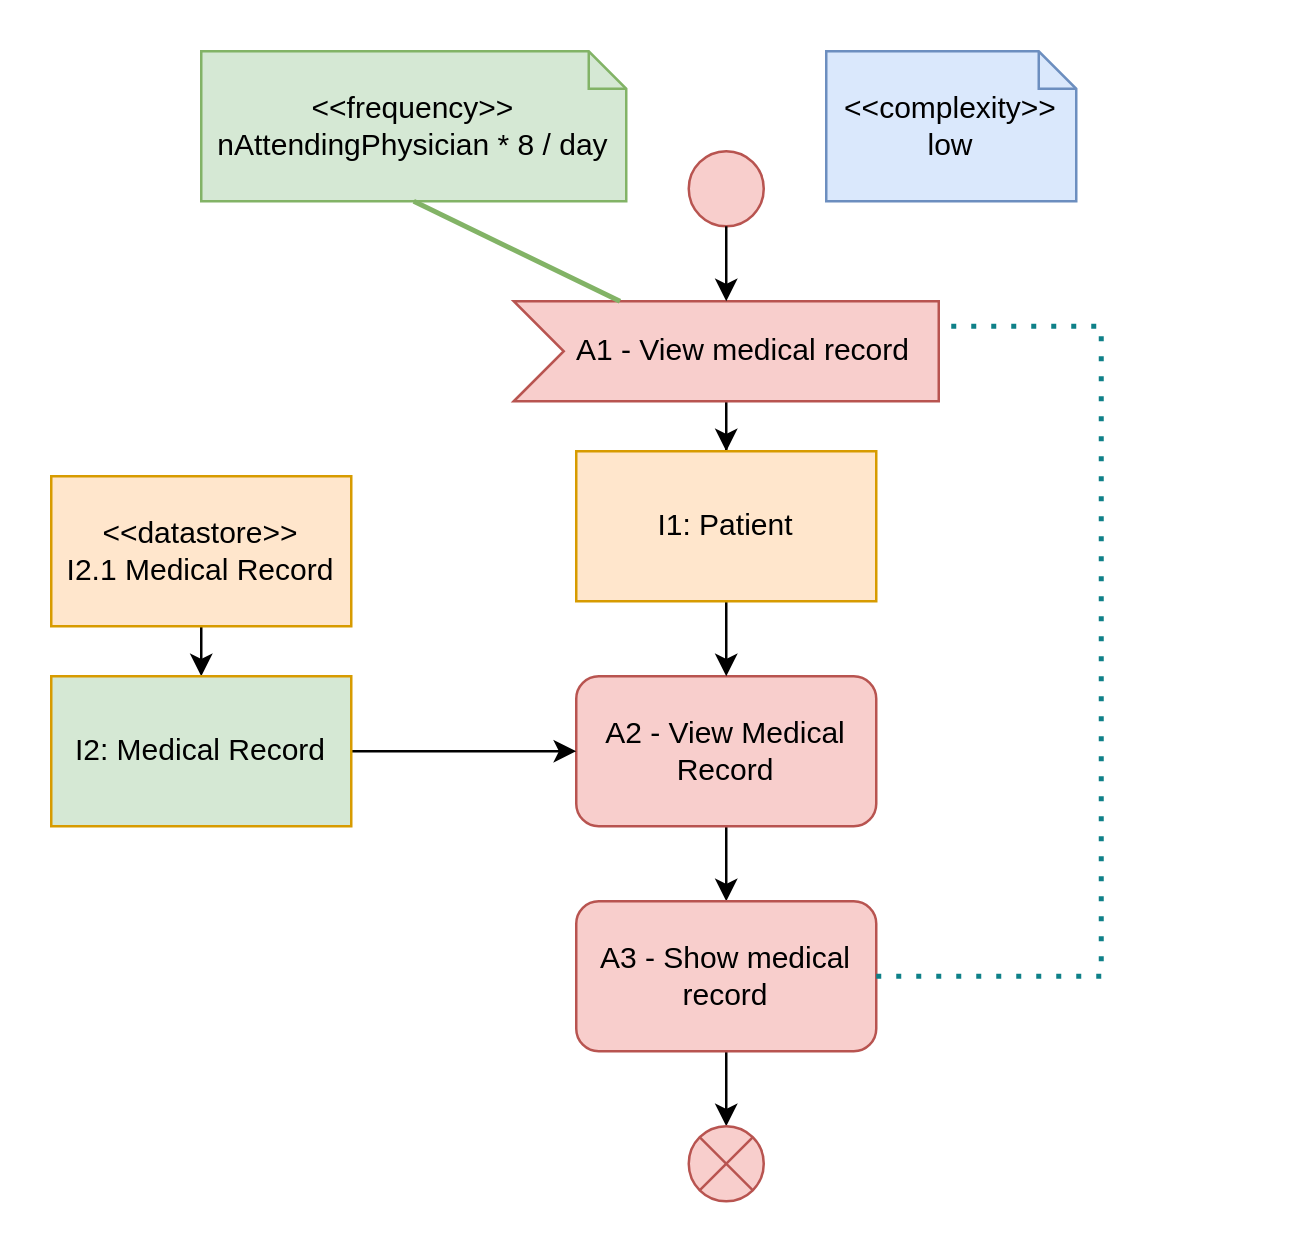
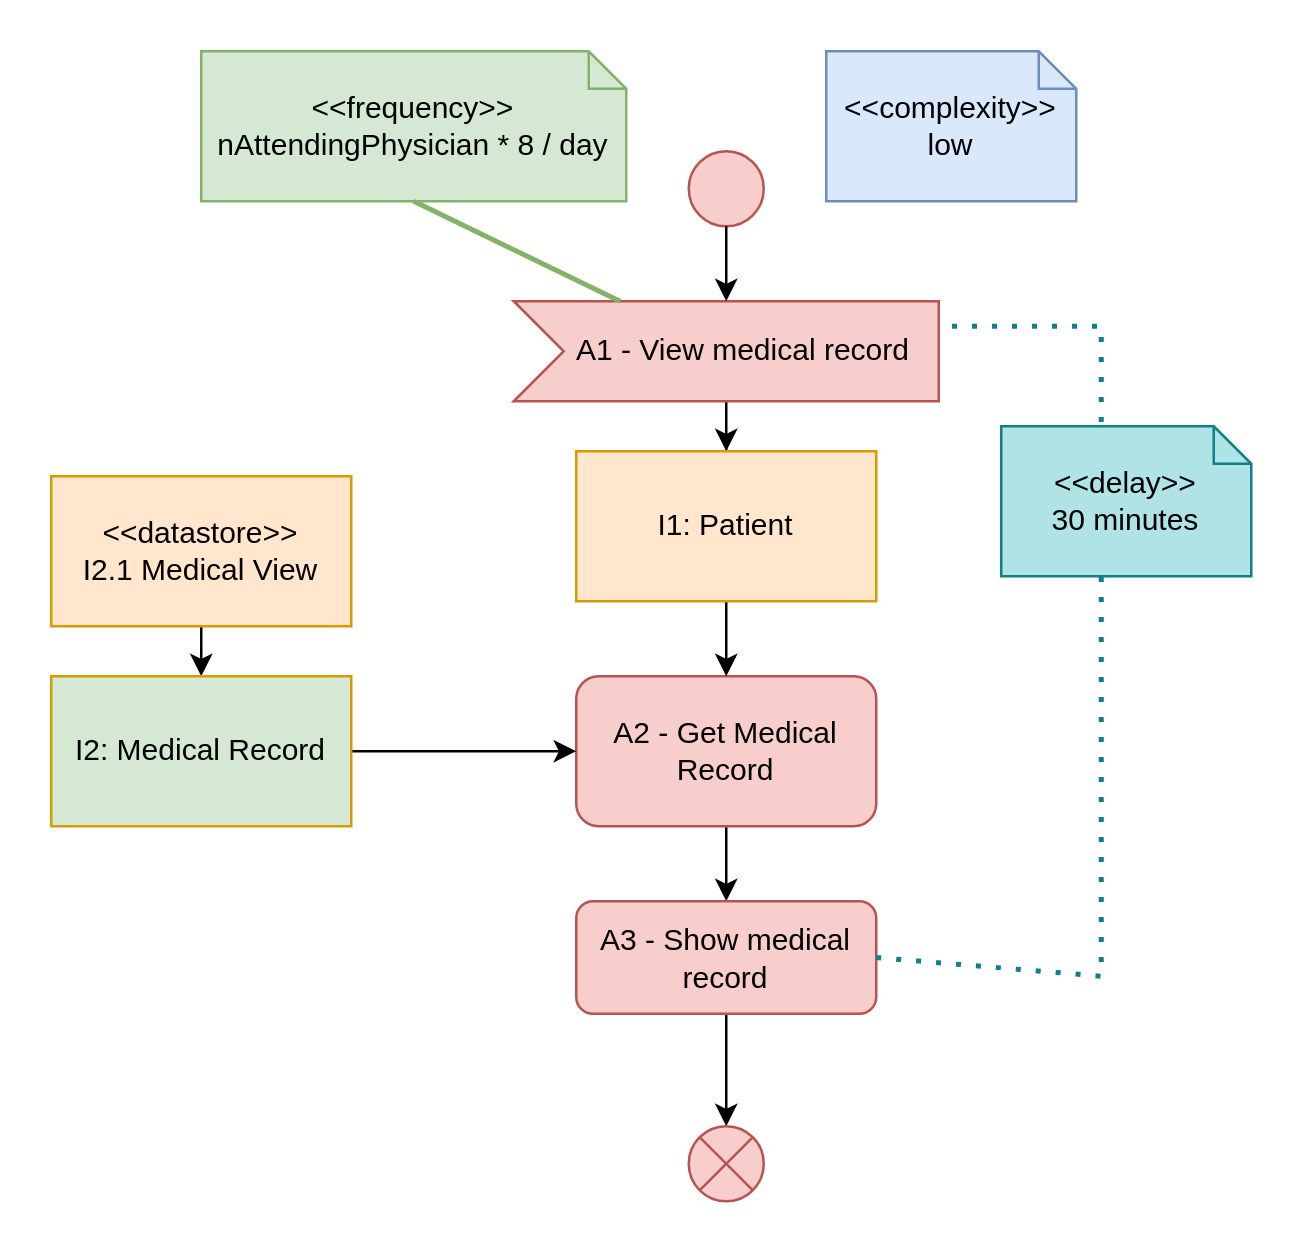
node "<<delay>> 30 minutes": added
node "<<datastore>> I2.1 Medical Record": label "<<datastore>> I2.1 Medical Record" -> "<<datastore>> I2.1 Medical View"
node "A2 - View Medical Record": label "A2 - View Medical Record" -> "A2 - Get Medical Record"
node "A3 - Show medical record": size 300x150 -> 300x113
